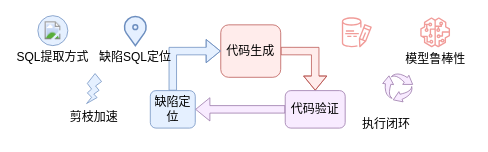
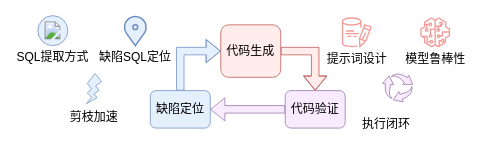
node "提示词设计": added
node "缺陷定位": size 45x38 -> 60x38
